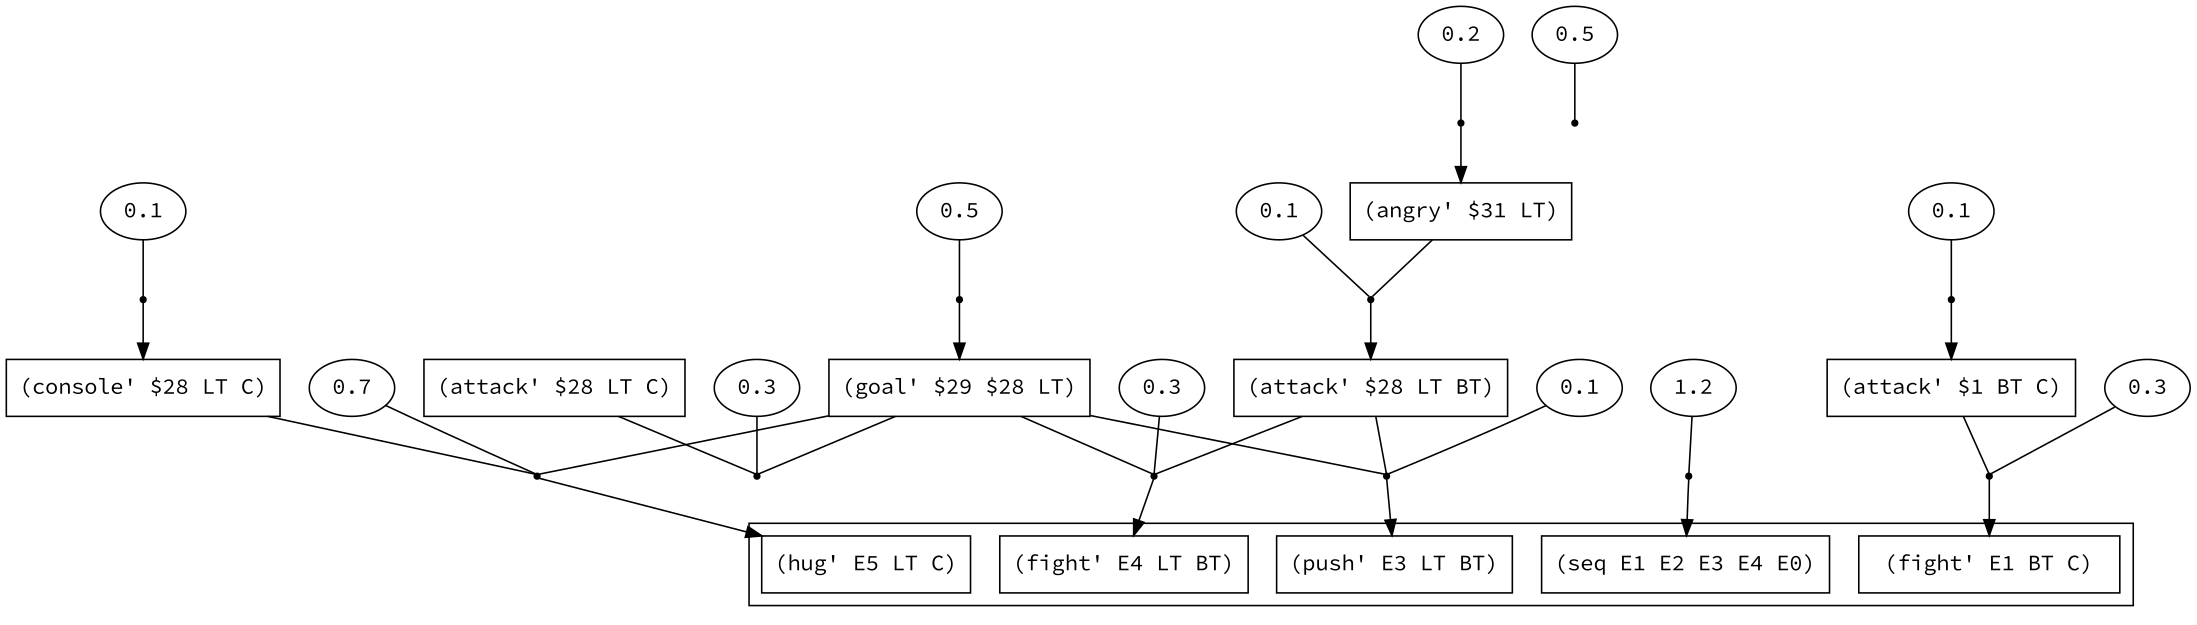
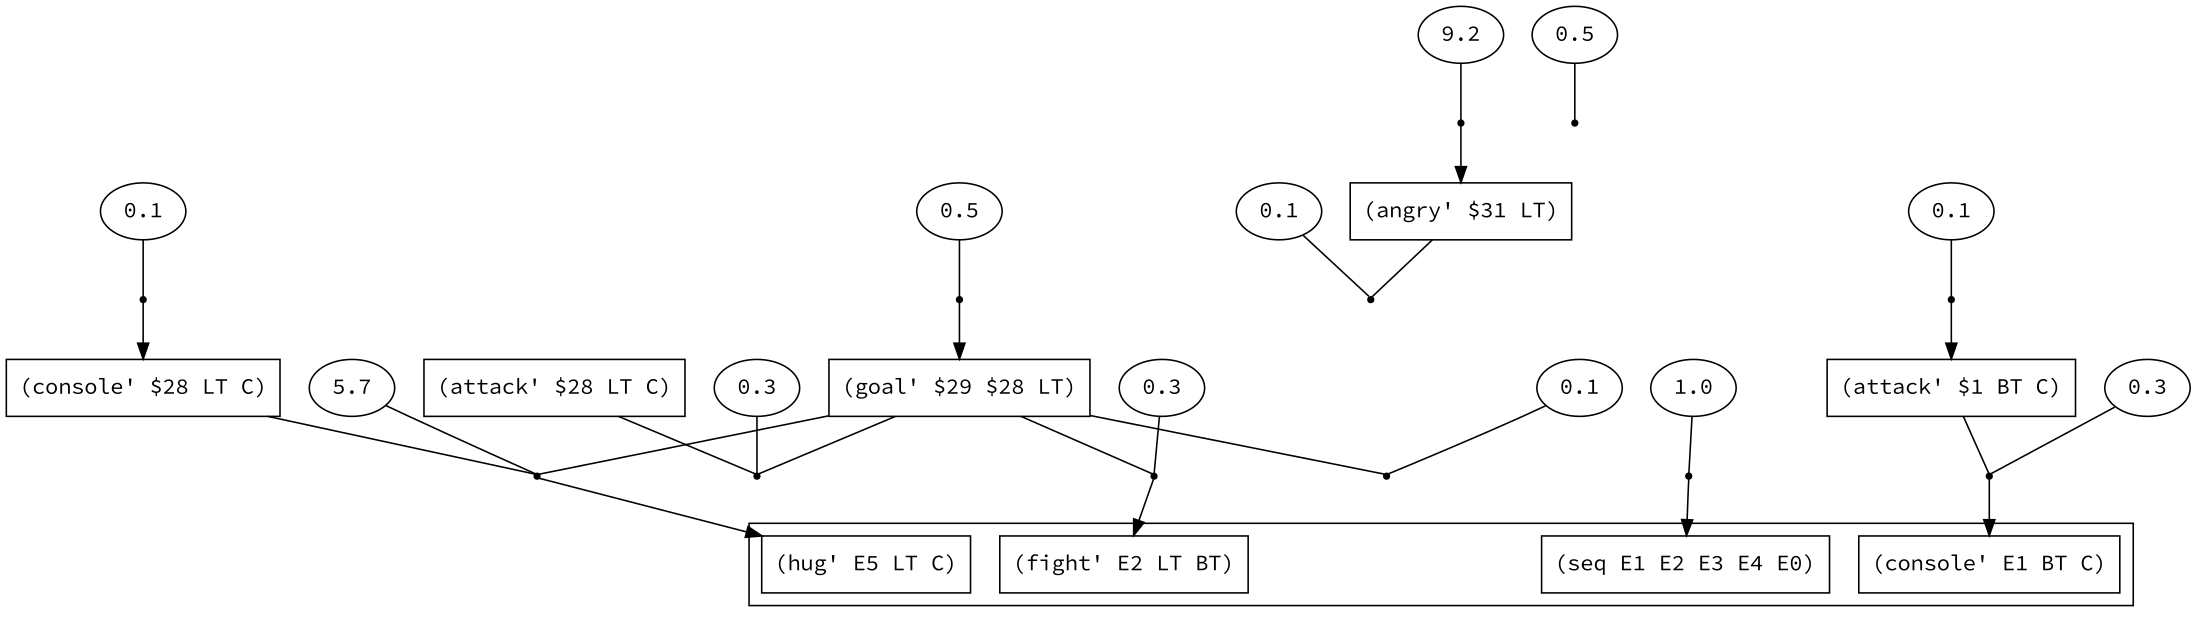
node "0.2": label "0.2" -> "9.2"
node "0.7": label "0.7" -> "5.7"
node "(attack' $28 LT BT)": removed
node "1.2": label "1.2" -> "1.0"
node "(fight' E4 LT BT)": label "(fight' E4 LT BT)" -> "(fight' E2 LT BT)"
node "(push' E3 LT BT)": removed
node "(fight' E1 BT C)": label "(fight' E1 BT C)" -> "(console' E1 BT C)"
